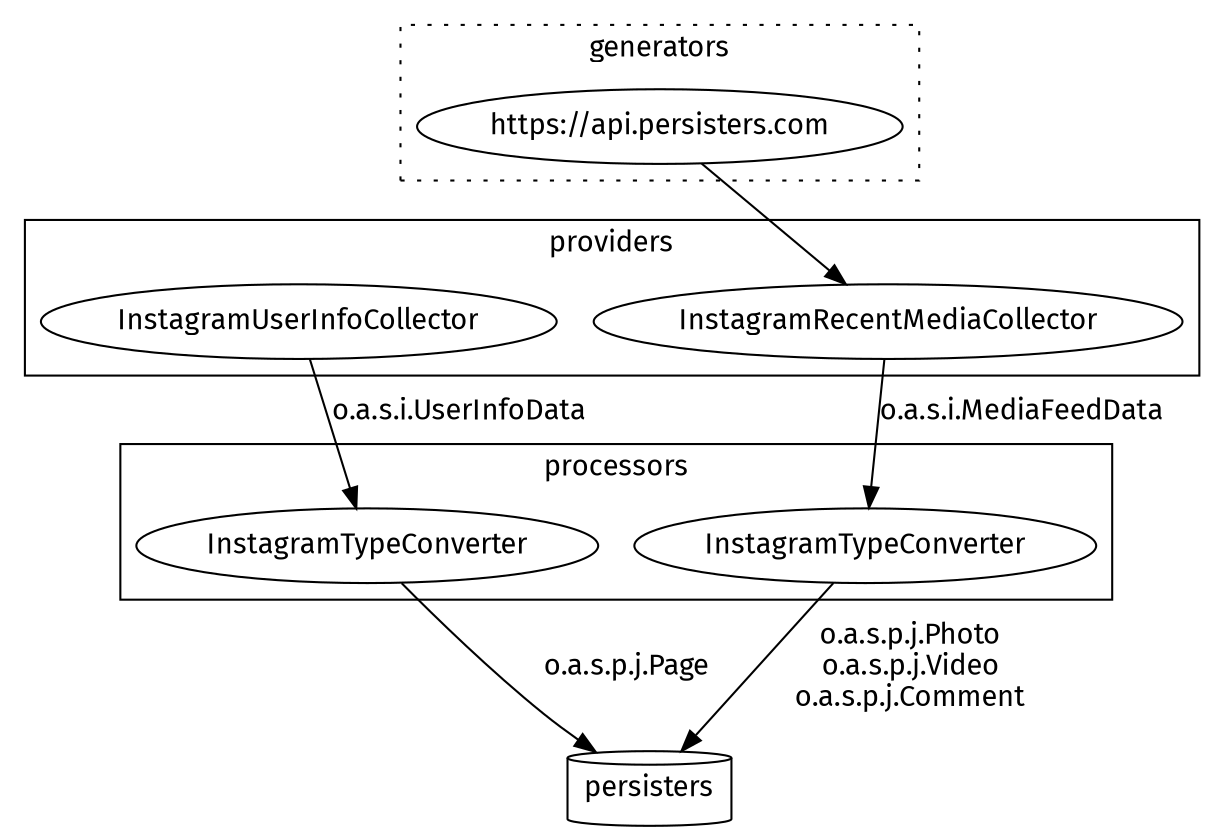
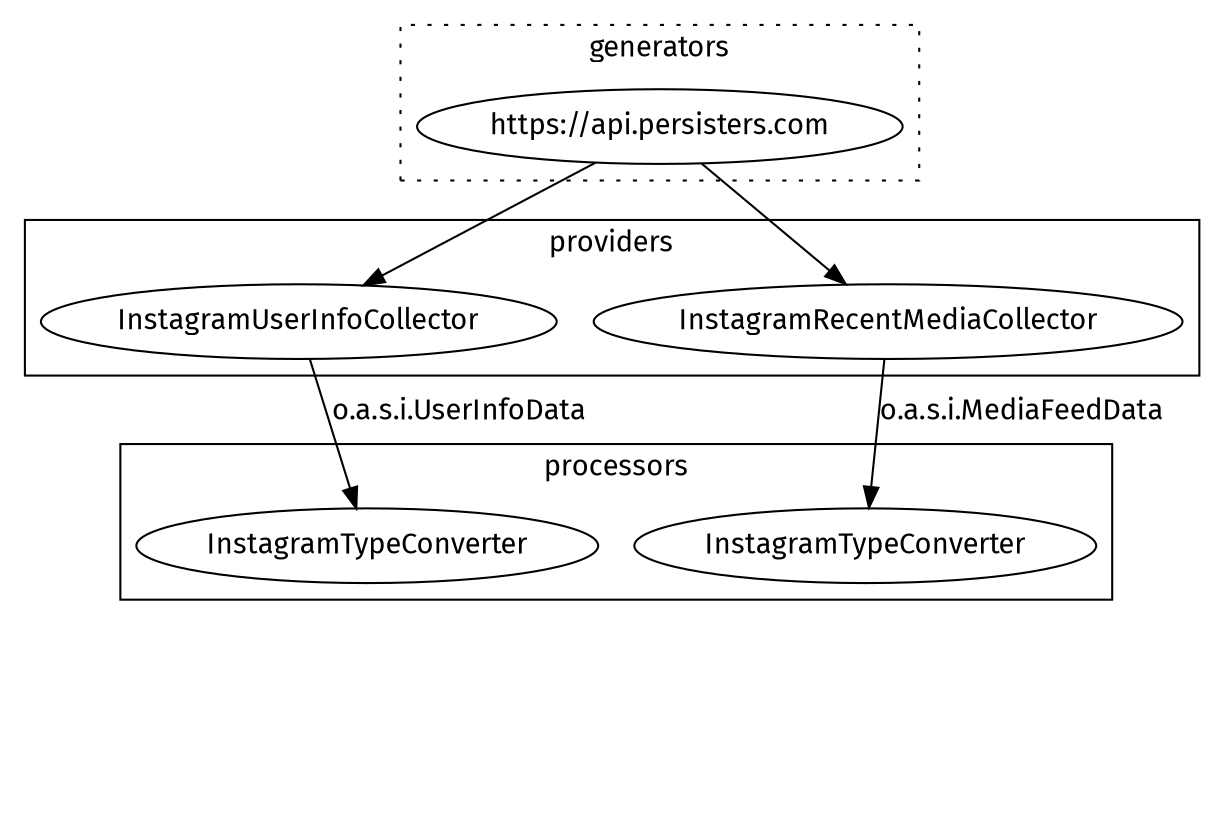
edge "https://api.persisters.com" -> "InstagramUserInfoCollector": added
node "persisters": removed
